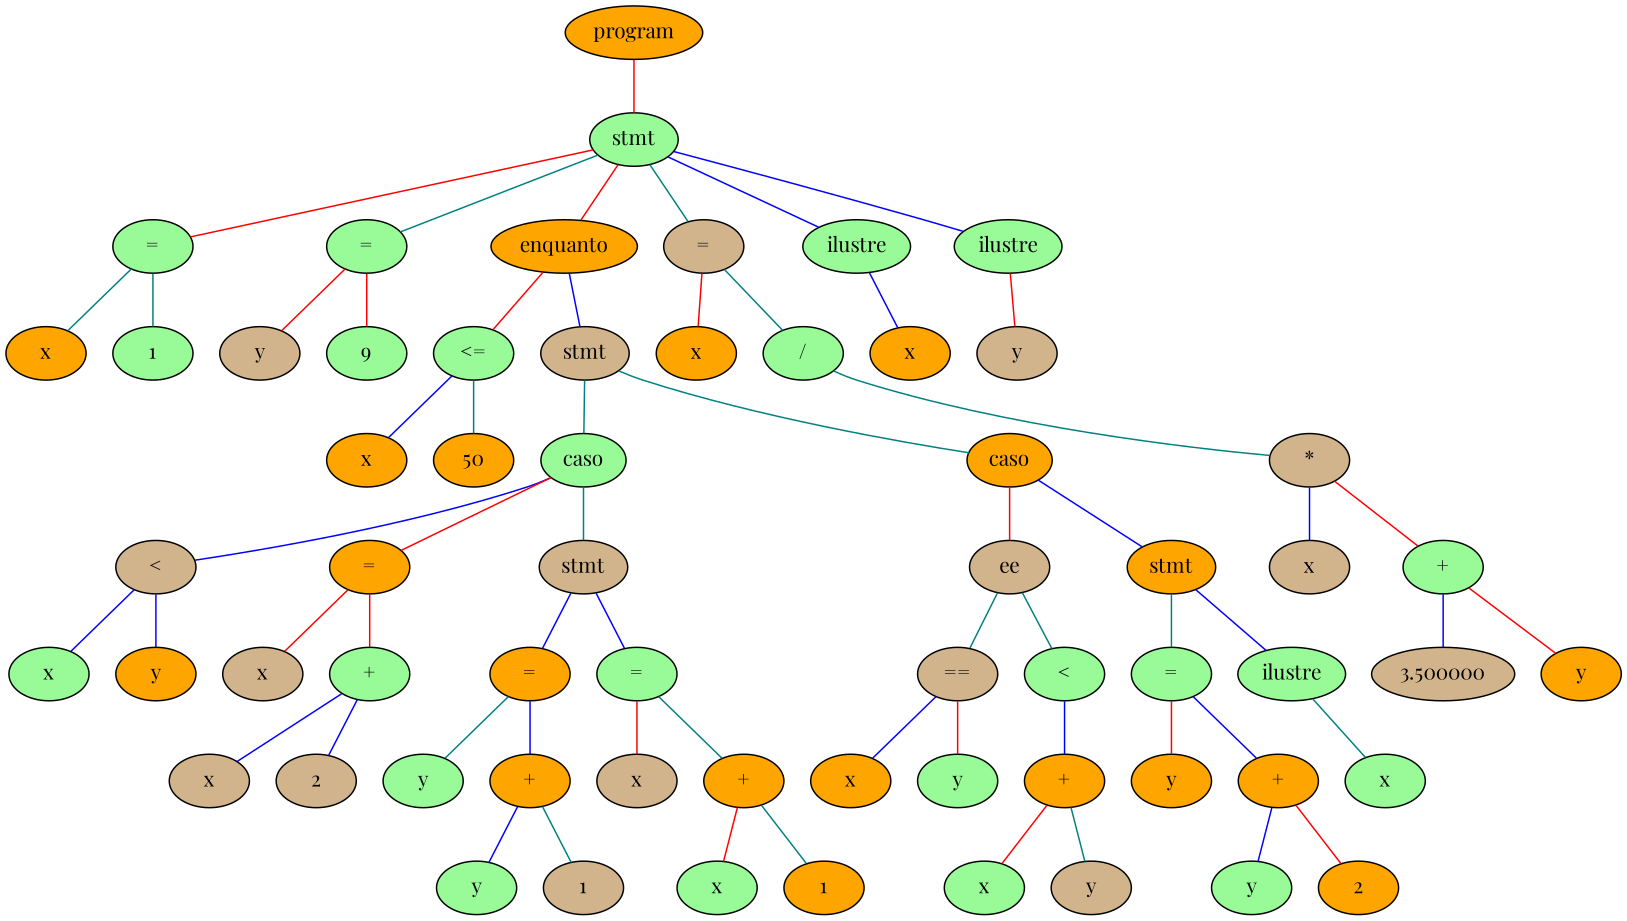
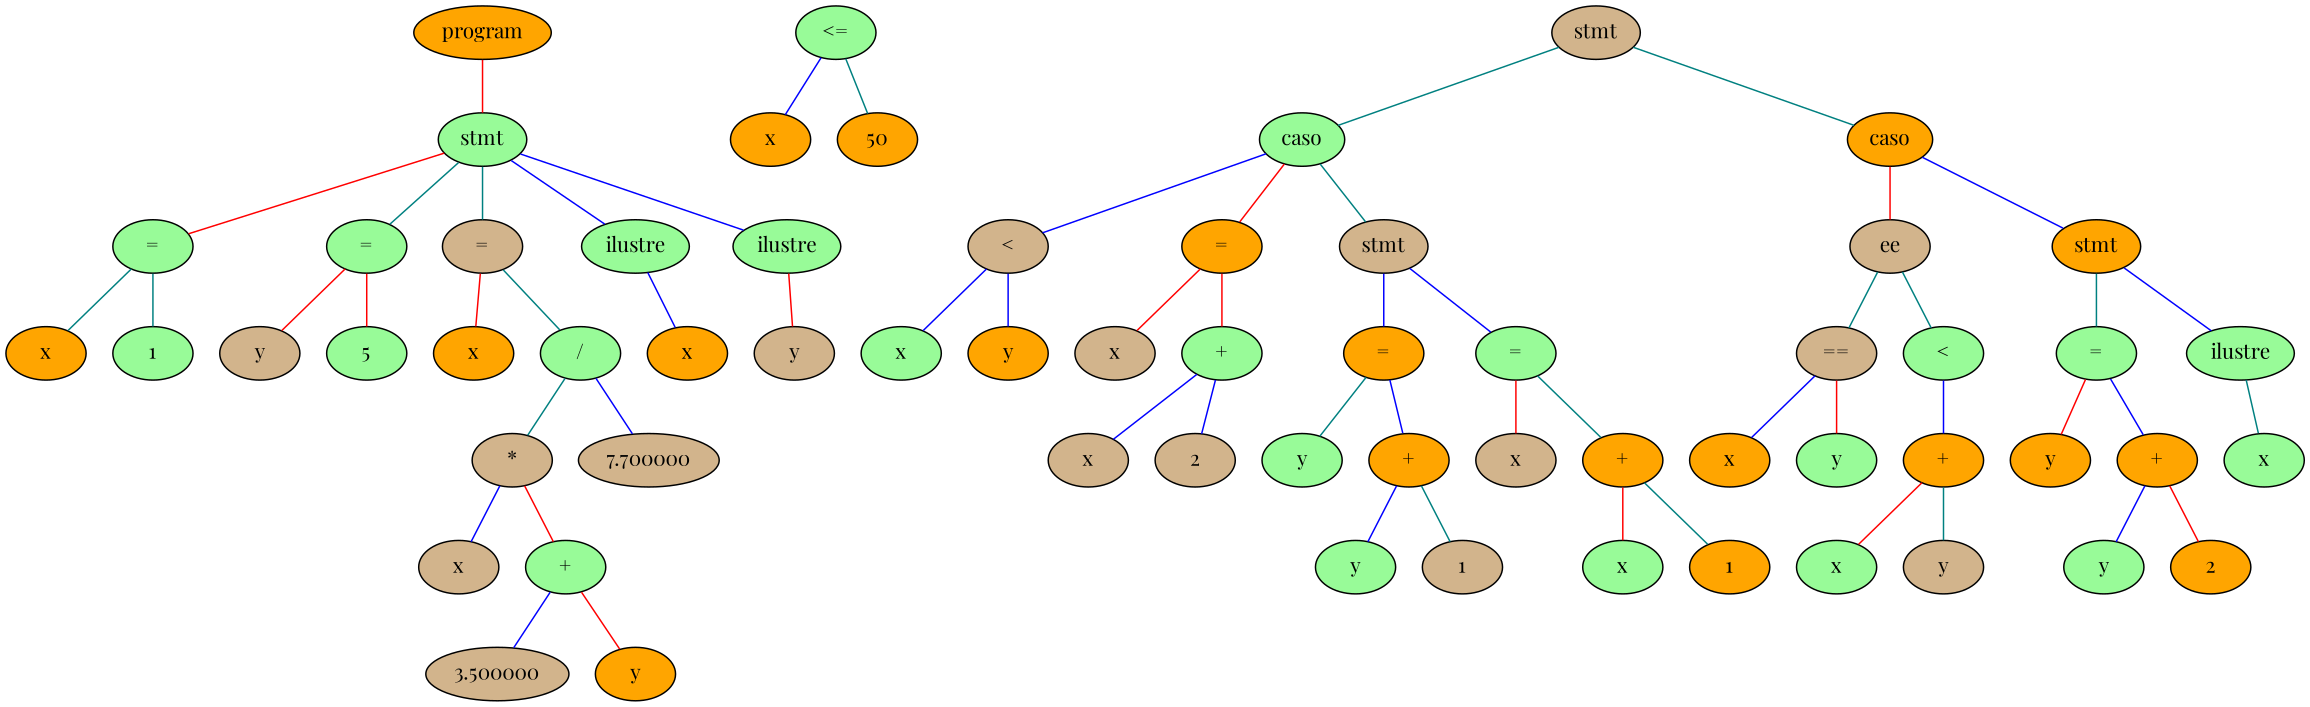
node "enquanto": removed
node "9": label "9" -> "5"
node "7.700000": added
